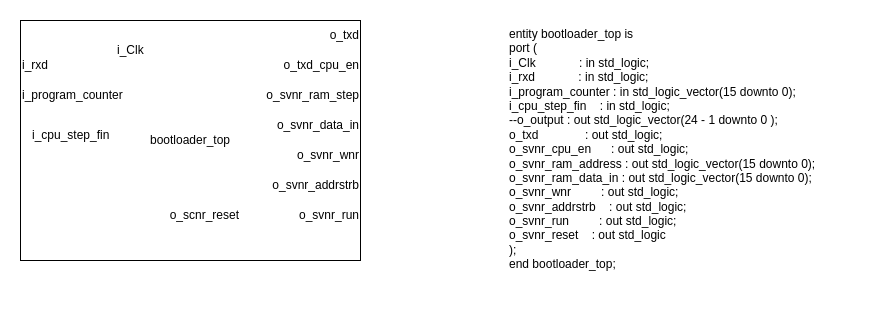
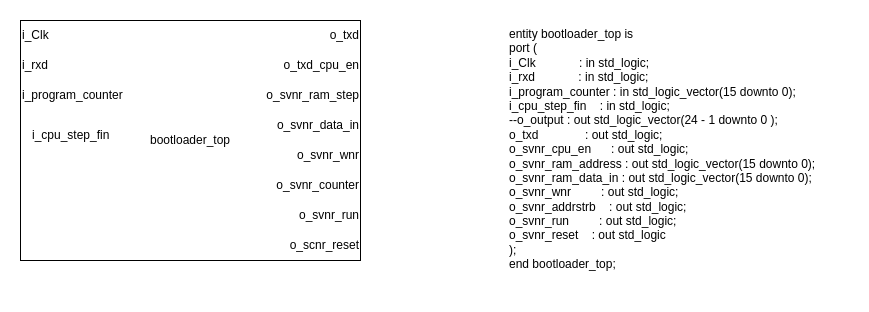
node "i_Clk": moved (141, 51) -> (46, 36)
node "o_svnr_addrstrb": label "o_svnr_addrstrb" -> "o_svnr_counter"
node "o_scnr_reset": moved (196, 216) -> (316, 246)
